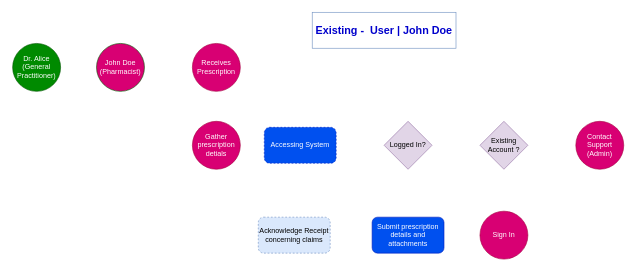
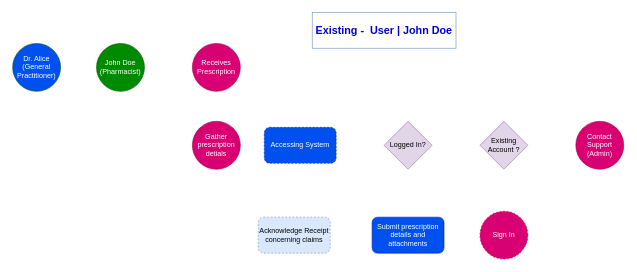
node "Dr. Alice (General Practitioner)": fillcolor #008a00 -> #0050ef
node "John Doe (Pharmacist)": fillcolor #d80073 -> #008a00
node "Sign In": style solid -> dashed
